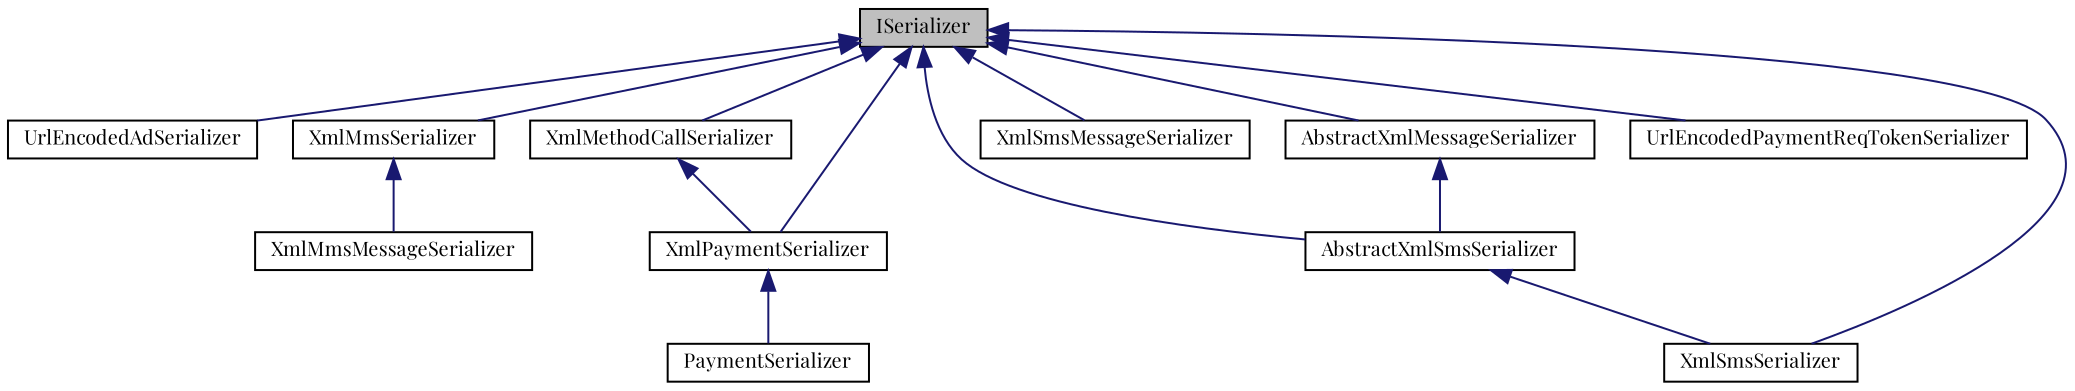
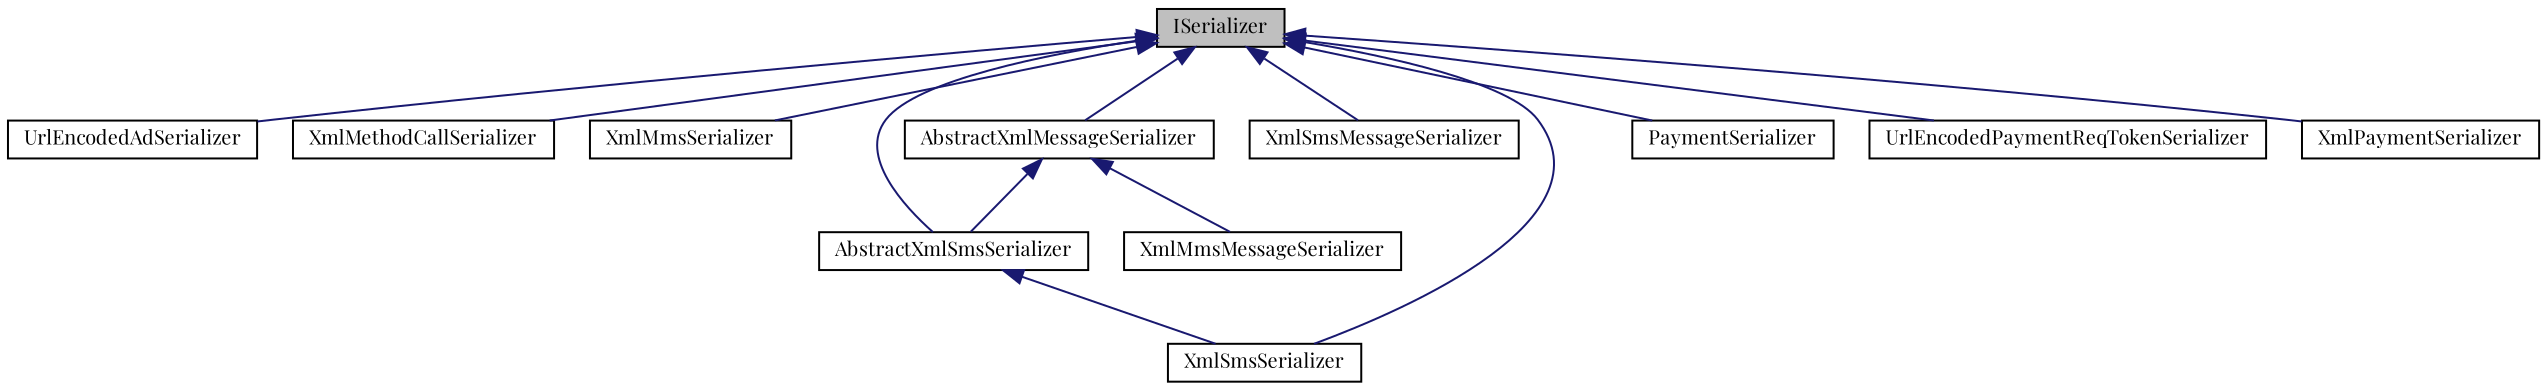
edge "XmlPaymentSerializer" -> "XmlMethodCallSerializer": removed
edge "XmlMmsMessageSerializer" -> "XmlMmsSerializer": now "XmlMmsMessageSerializer" -> "AbstractXmlMessageSerializer"
edge "PaymentSerializer" -> "XmlPaymentSerializer": now "PaymentSerializer" -> "ISerializer"
